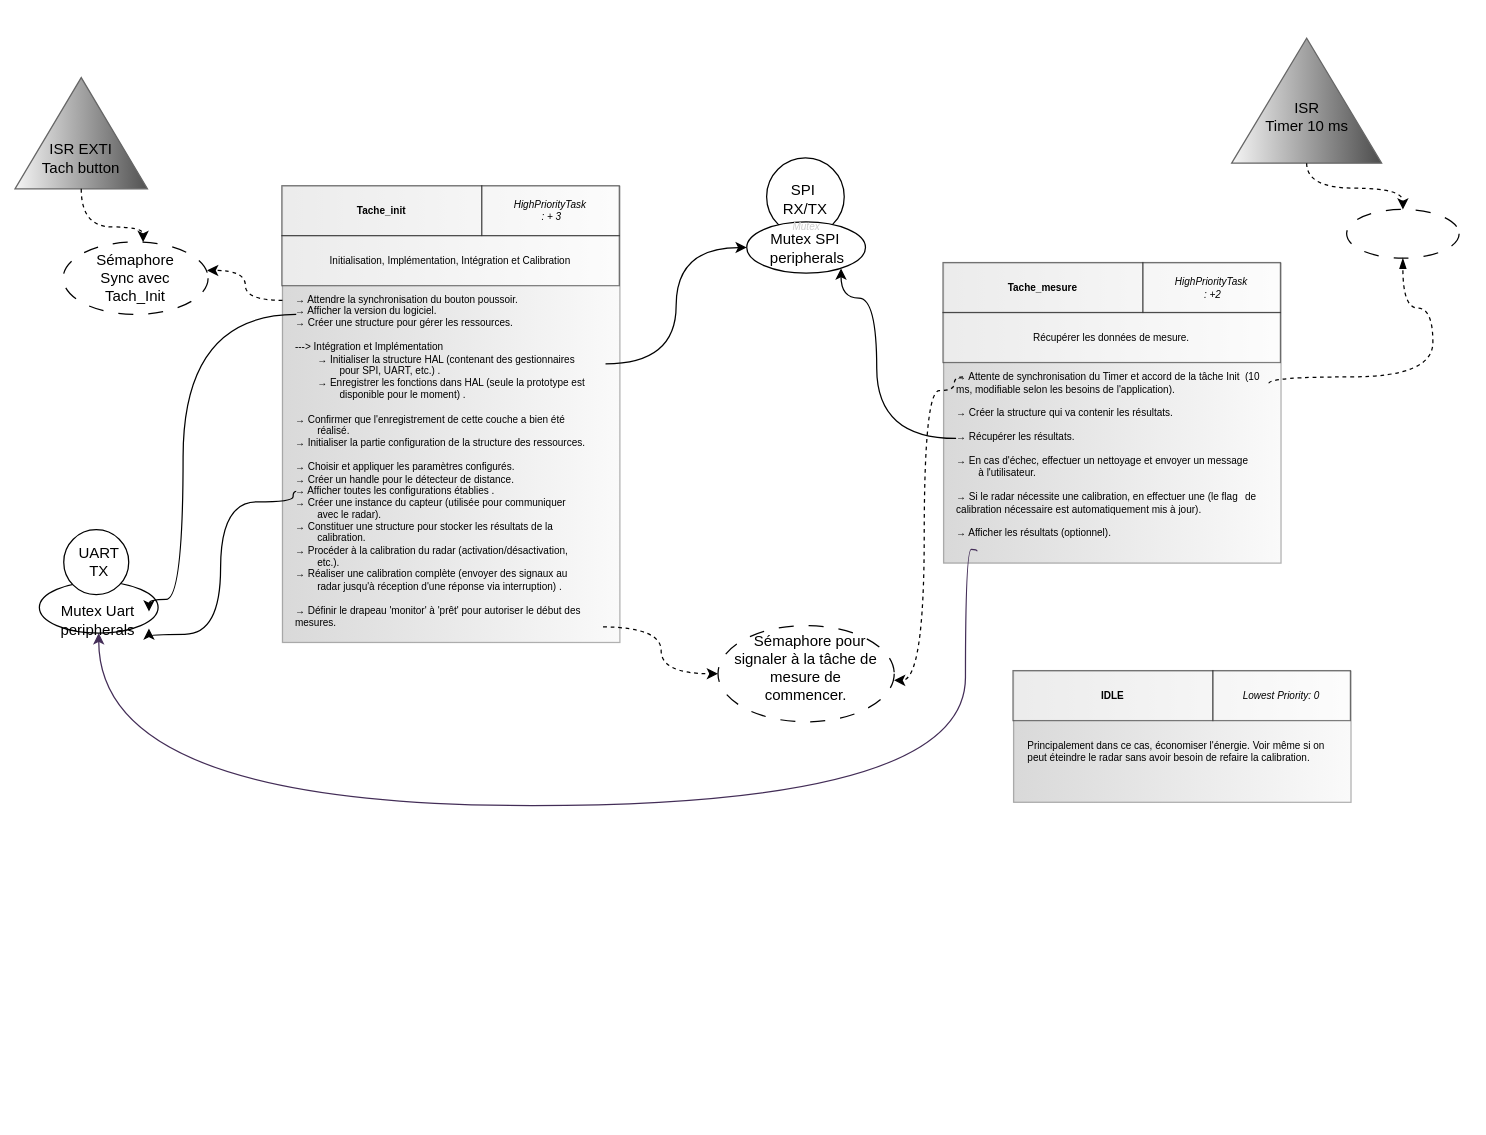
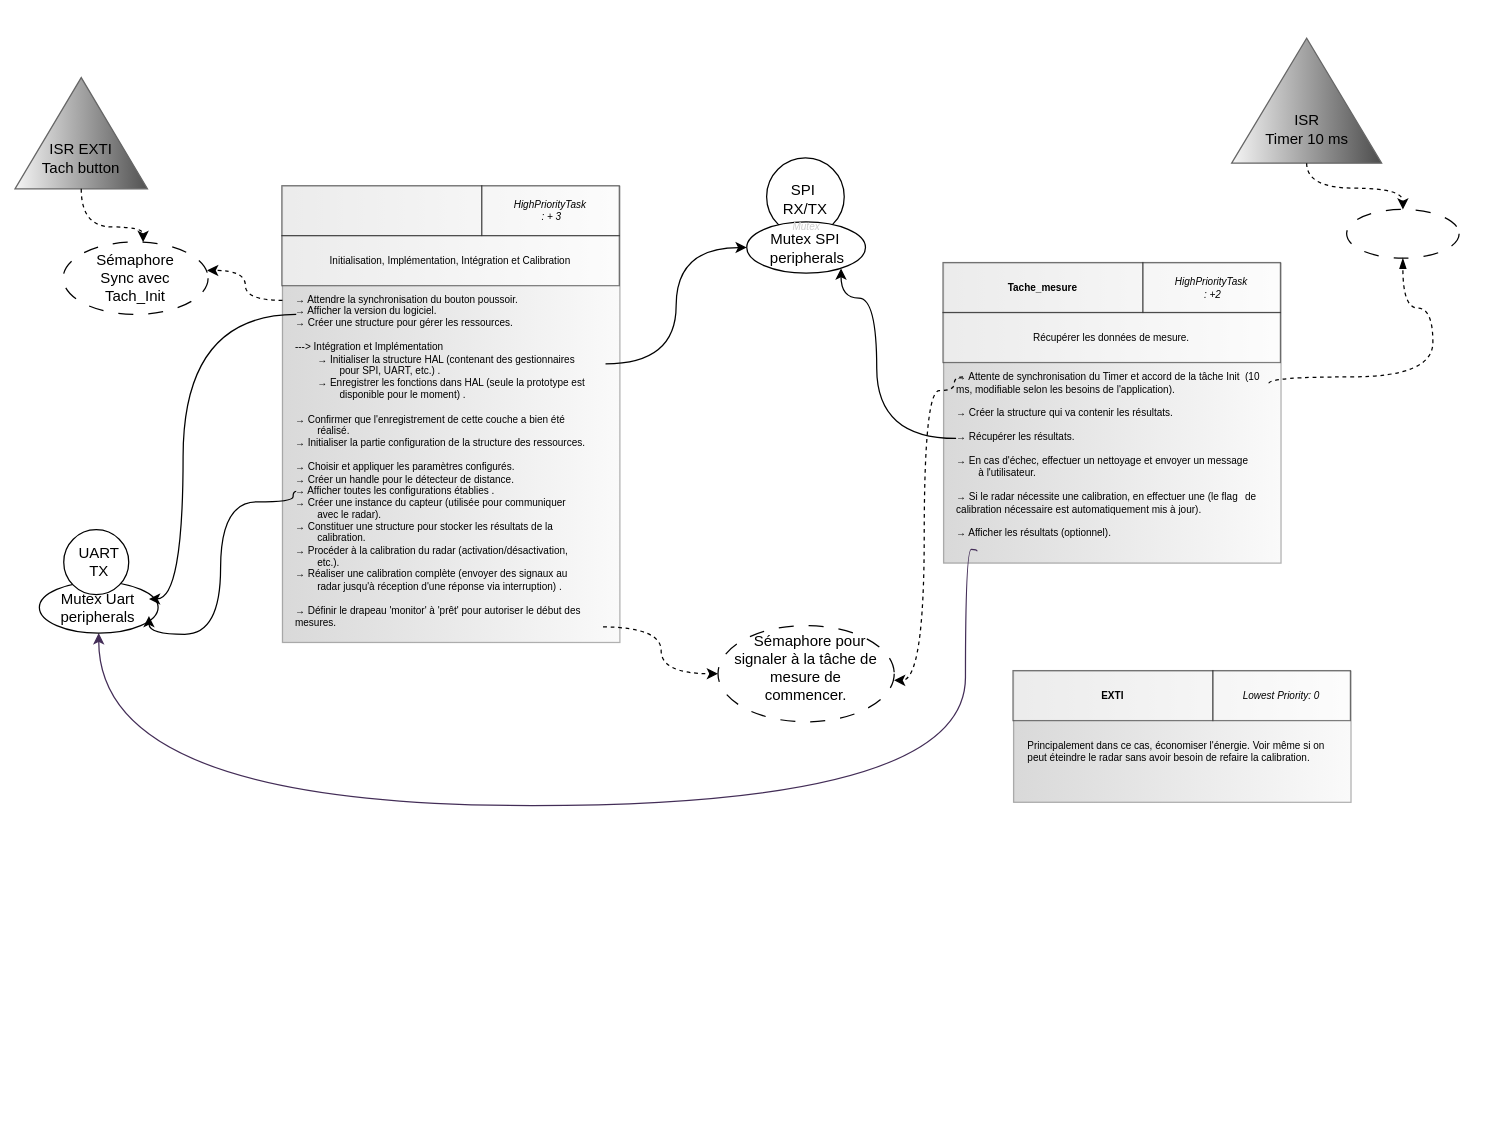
node "ISR Timer 10 ms": moved (1307, 117) -> (1307, 129)
node "Tache_init": removed
node "Mutex Uart peripherals": moved (99, 620) -> (99, 608)
node "IDLE": label "IDLE" -> "EXTI"
